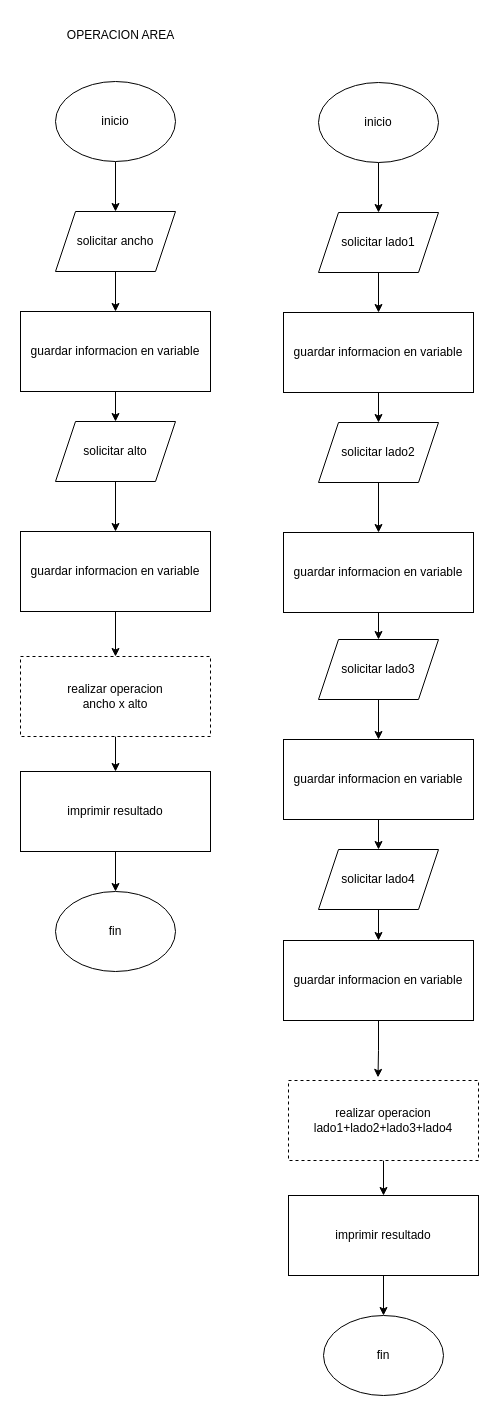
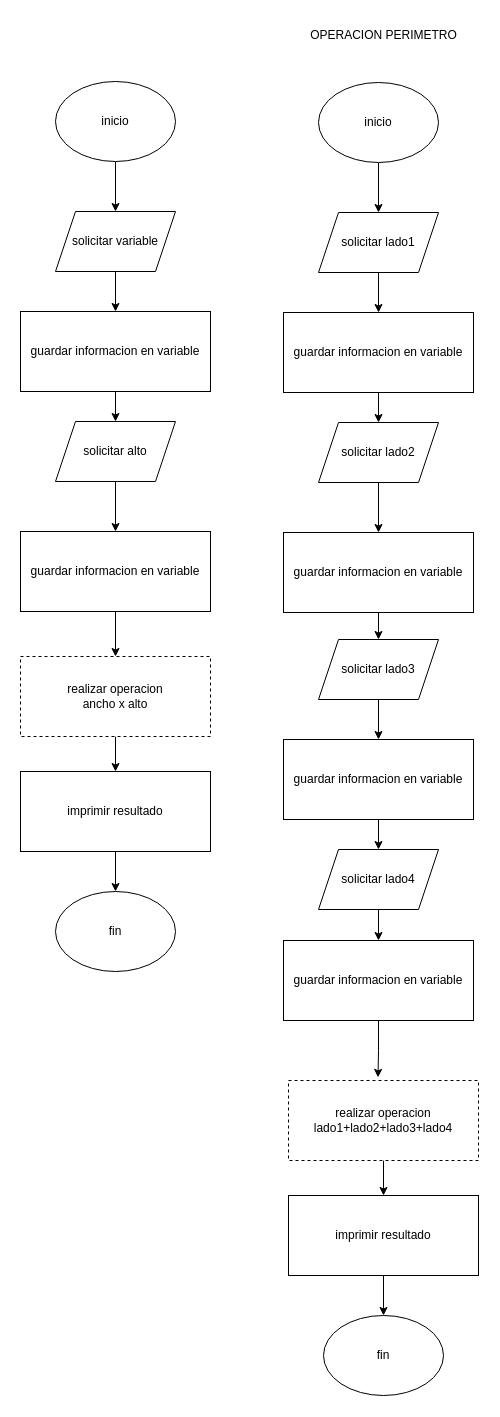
node "OPERACION AREA": removed
node "OPERACION PERIMETRO": added
node "solicitar ancho": label "solicitar ancho" -> "solicitar variable"
